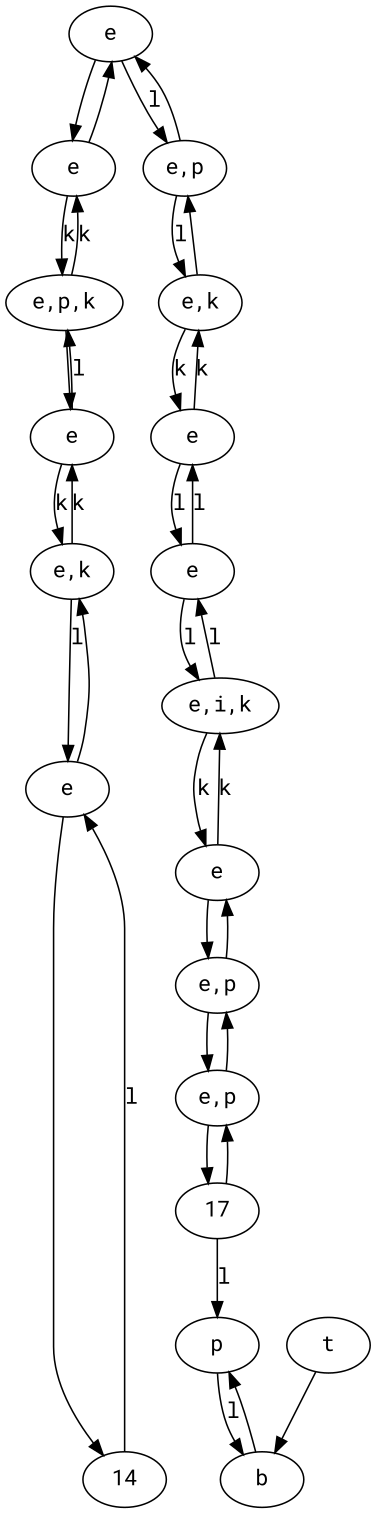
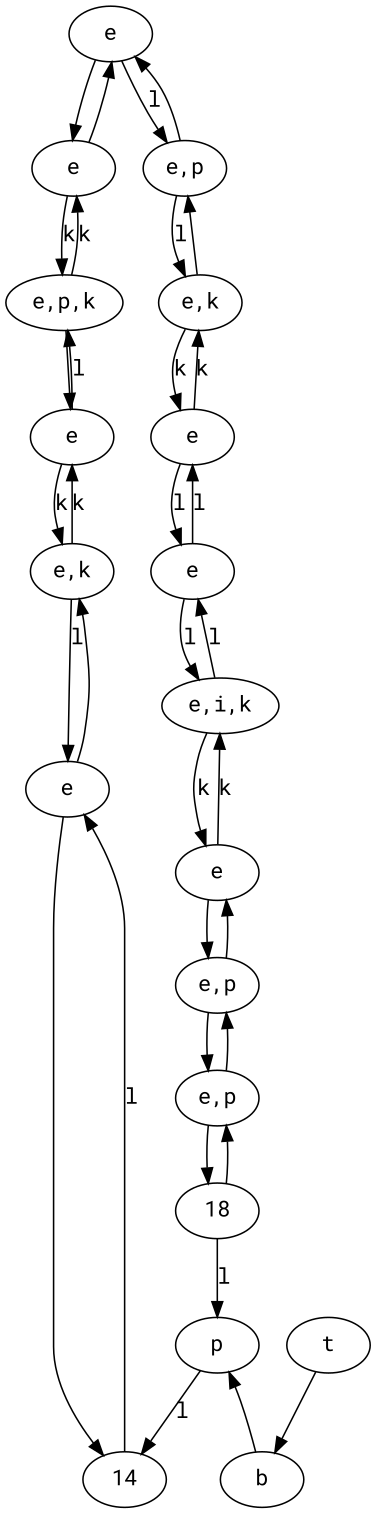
node "17": label "17" -> "18"
edge "p" -> "b": now "p" -> "14"
